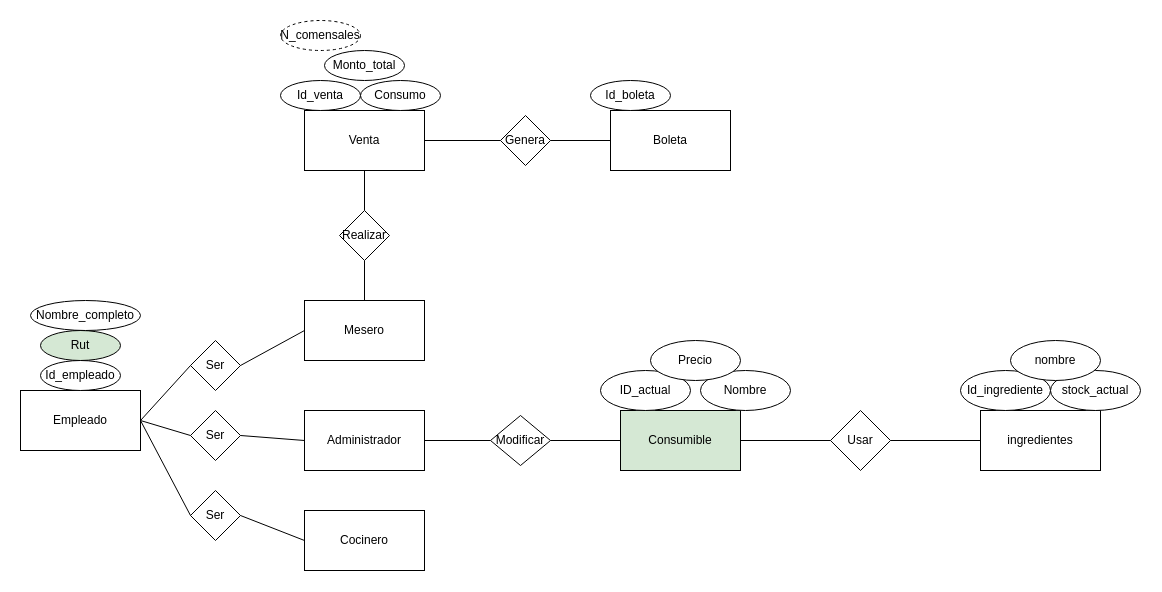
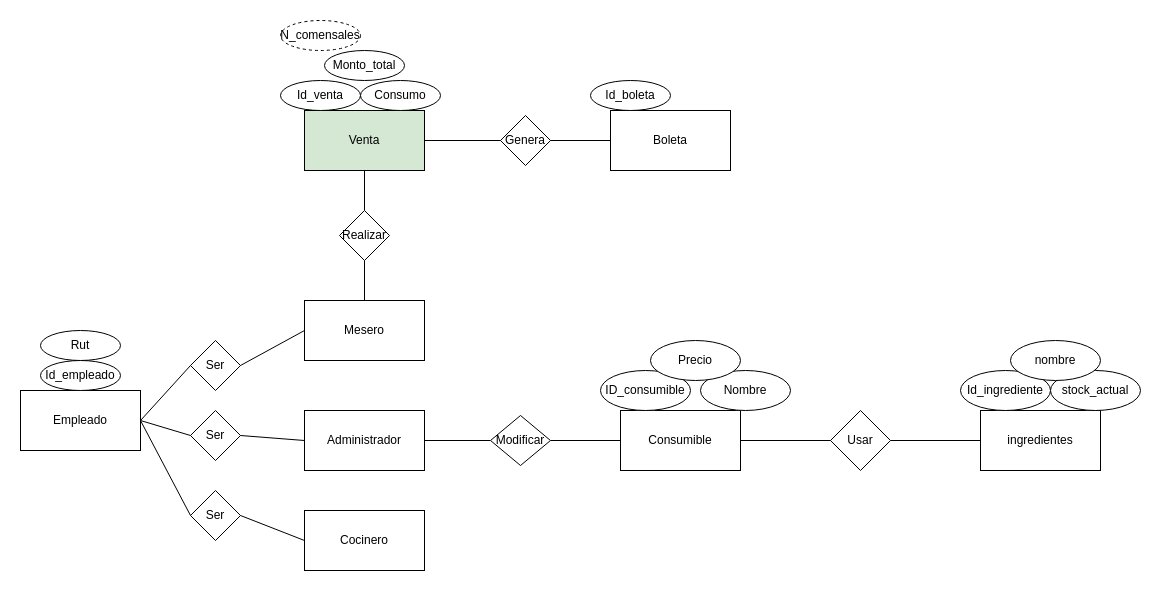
node "Venta": fillcolor #ffffff -> #d5e8d4
node "Nombre_completo": removed
node "Rut": fillcolor #d5e8d4 -> #ffffff
node "ID_actual": label "ID_actual" -> "ID_consumible"
node "Consumible": fillcolor #d5e8d4 -> #ffffff
